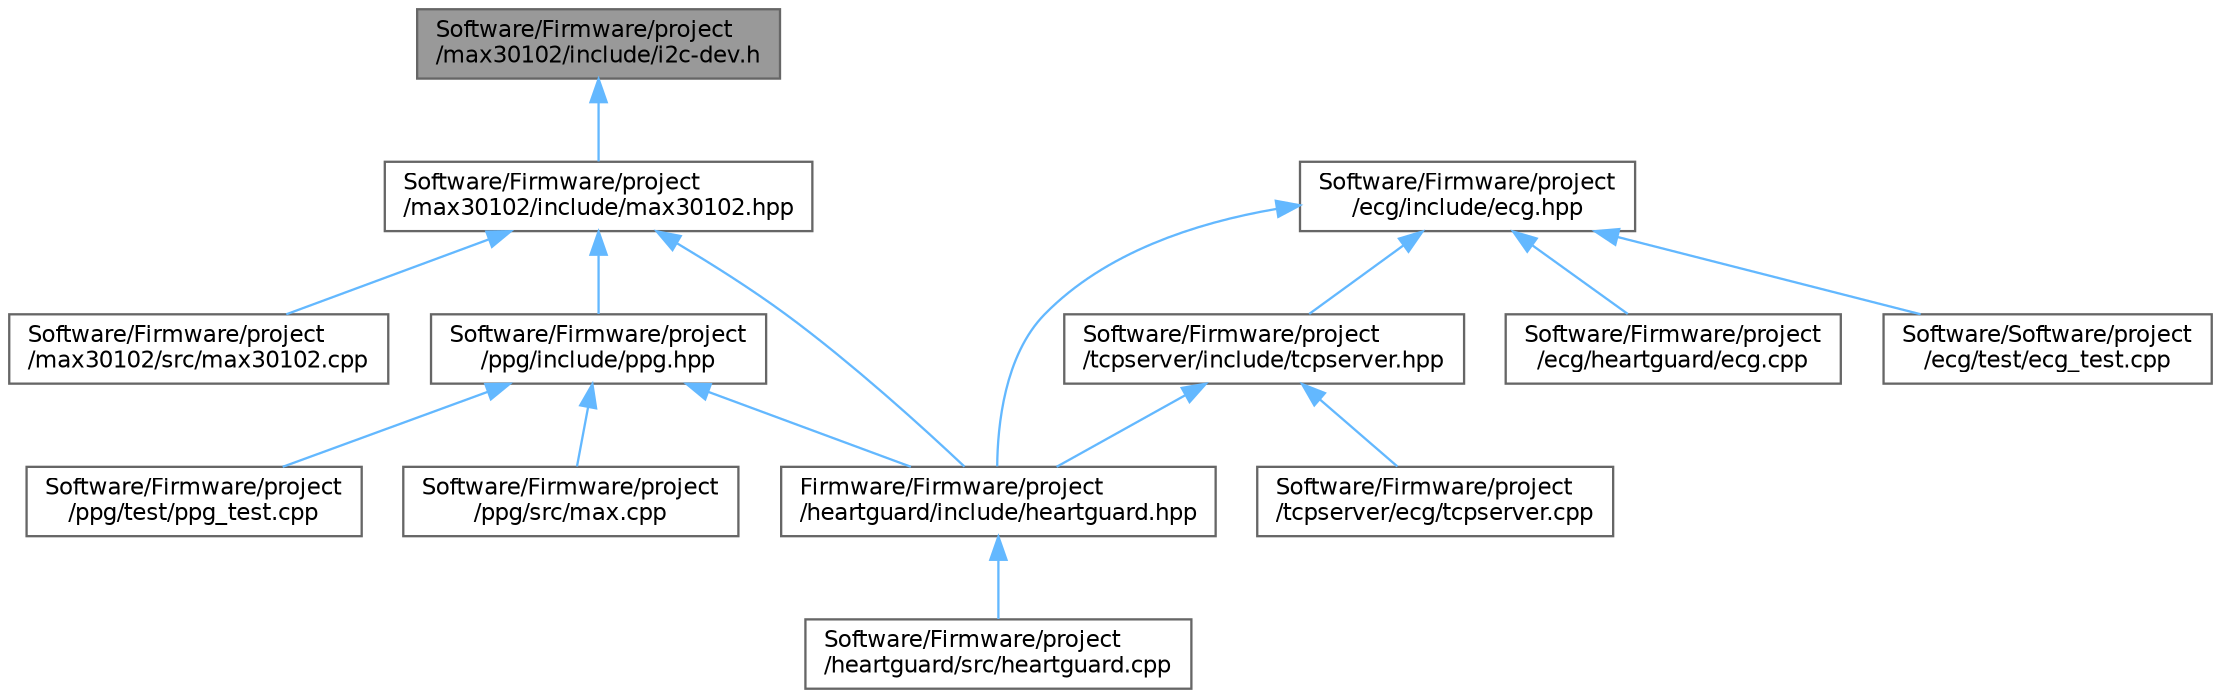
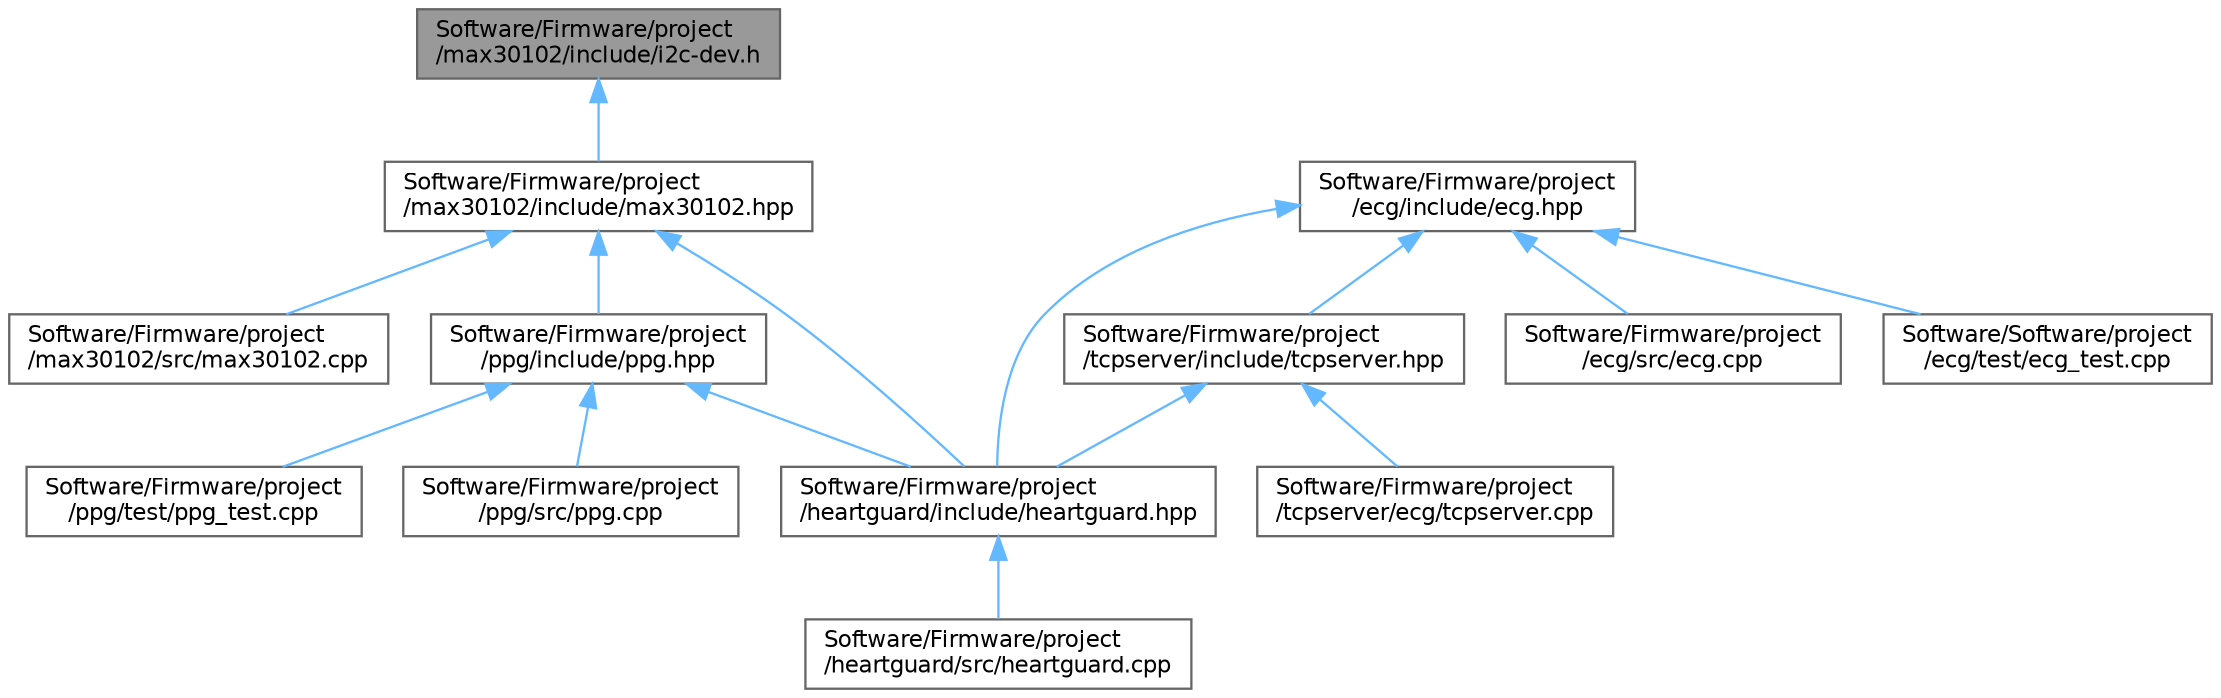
node "Software/Firmware/project /ecg/heartguard/ecg.cpp": label "Software/Firmware/project /ecg/heartguard/ecg.cpp" -> "Software/Firmware/project /ecg/src/ecg.cpp"
node "Software/Firmware/project /ppg/src/max.cpp": label "Software/Firmware/project /ppg/src/max.cpp" -> "Software/Firmware/project /ppg/src/ppg.cpp"
node "Firmware/Firmware/project /heartguard/include/heartguard.hpp": label "Firmware/Firmware/project /heartguard/include/heartguard.hpp" -> "Software/Firmware/project /heartguard/include/heartguard.hpp"
